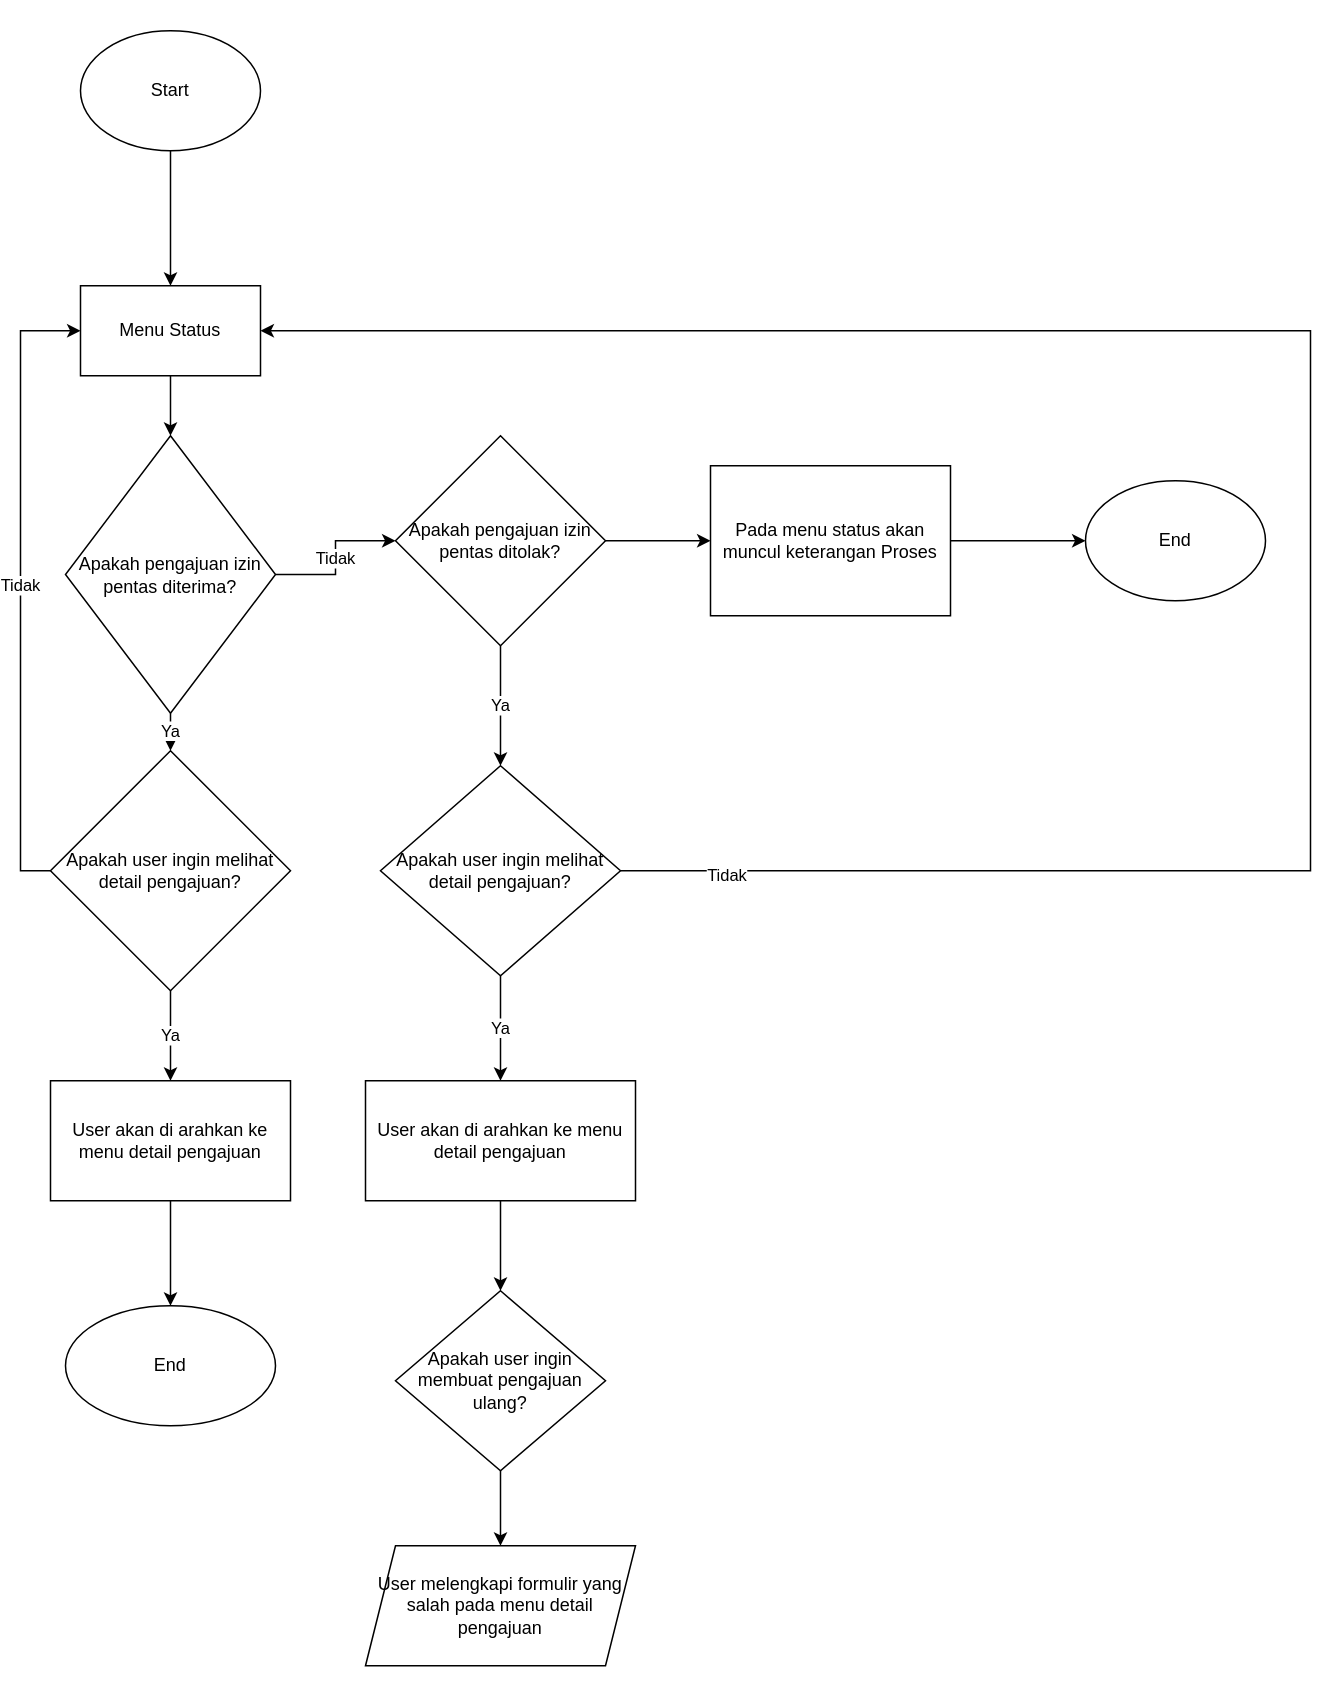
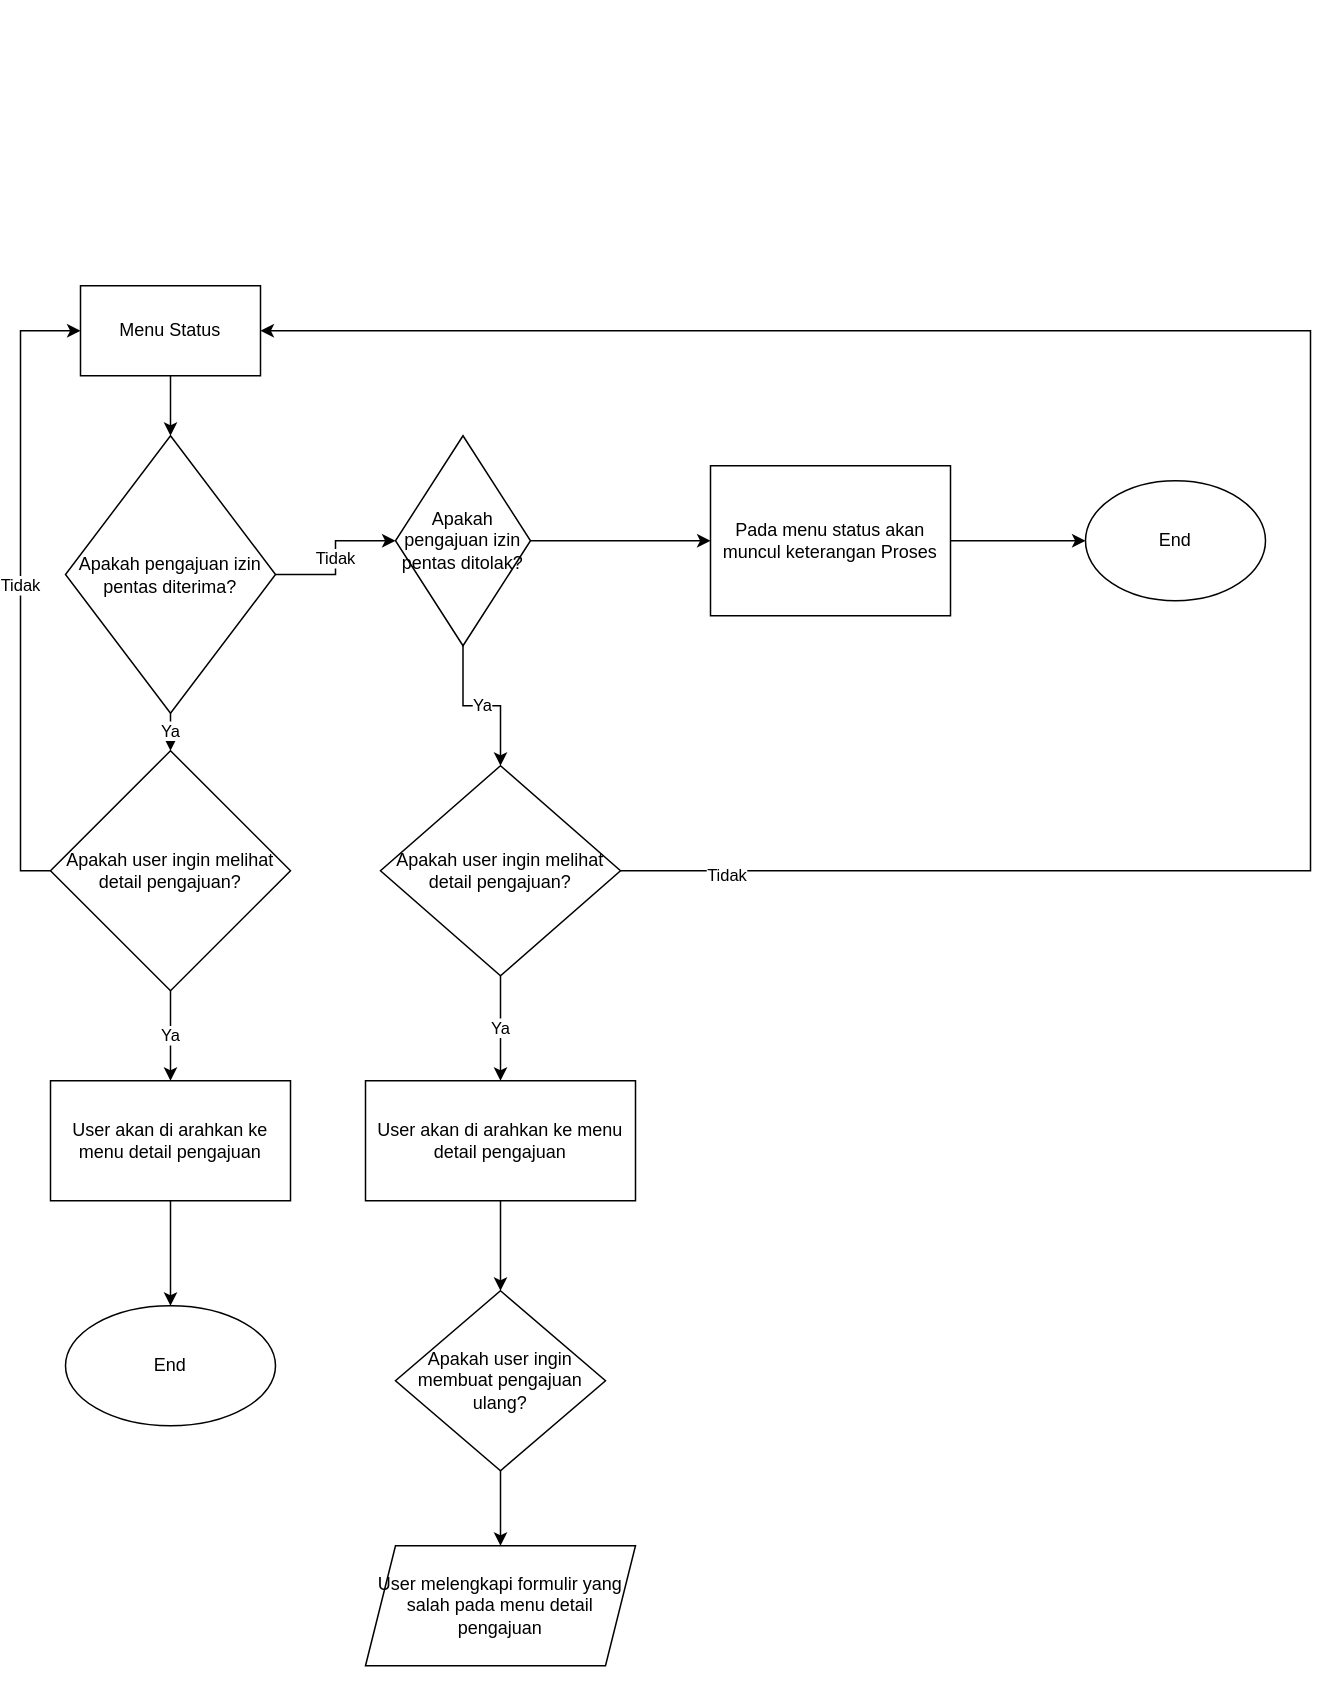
node "Start": removed
edge "Start" -> "Menu Status": removed
node "Apakah pengajuan izin pentas ditolak?": size 210x210 -> 135x210
